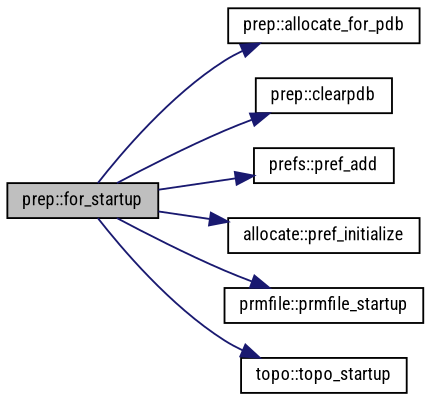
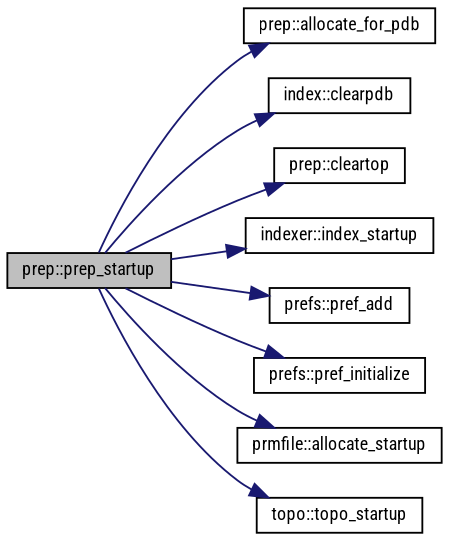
node "prep::clearpdb": label "prep::clearpdb" -> "index::clearpdb"
node "prep::cleartop": added
node "prep::for_startup": label "prep::for_startup" -> "prep::prep_startup"
node "allocate::pref_initialize": label "allocate::pref_initialize" -> "prefs::pref_initialize"
node "indexer::index_startup": added
node "prmfile::prmfile_startup": label "prmfile::prmfile_startup" -> "prmfile::allocate_startup"
